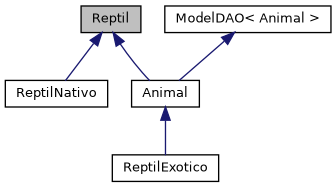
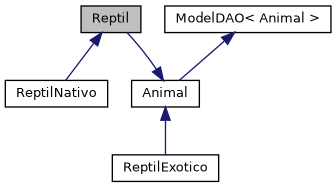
edge "Animal" -> "Reptil": reversed
